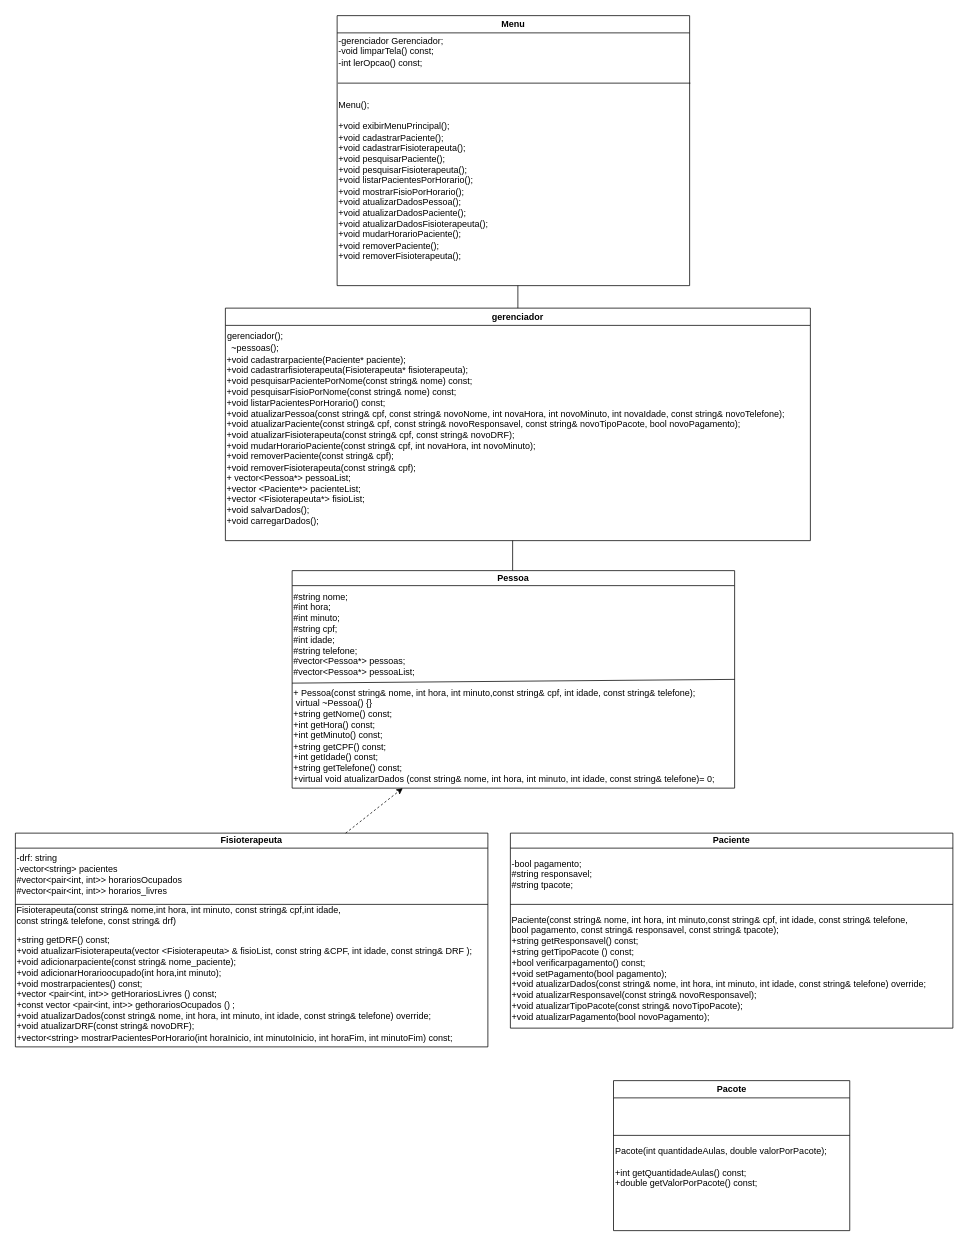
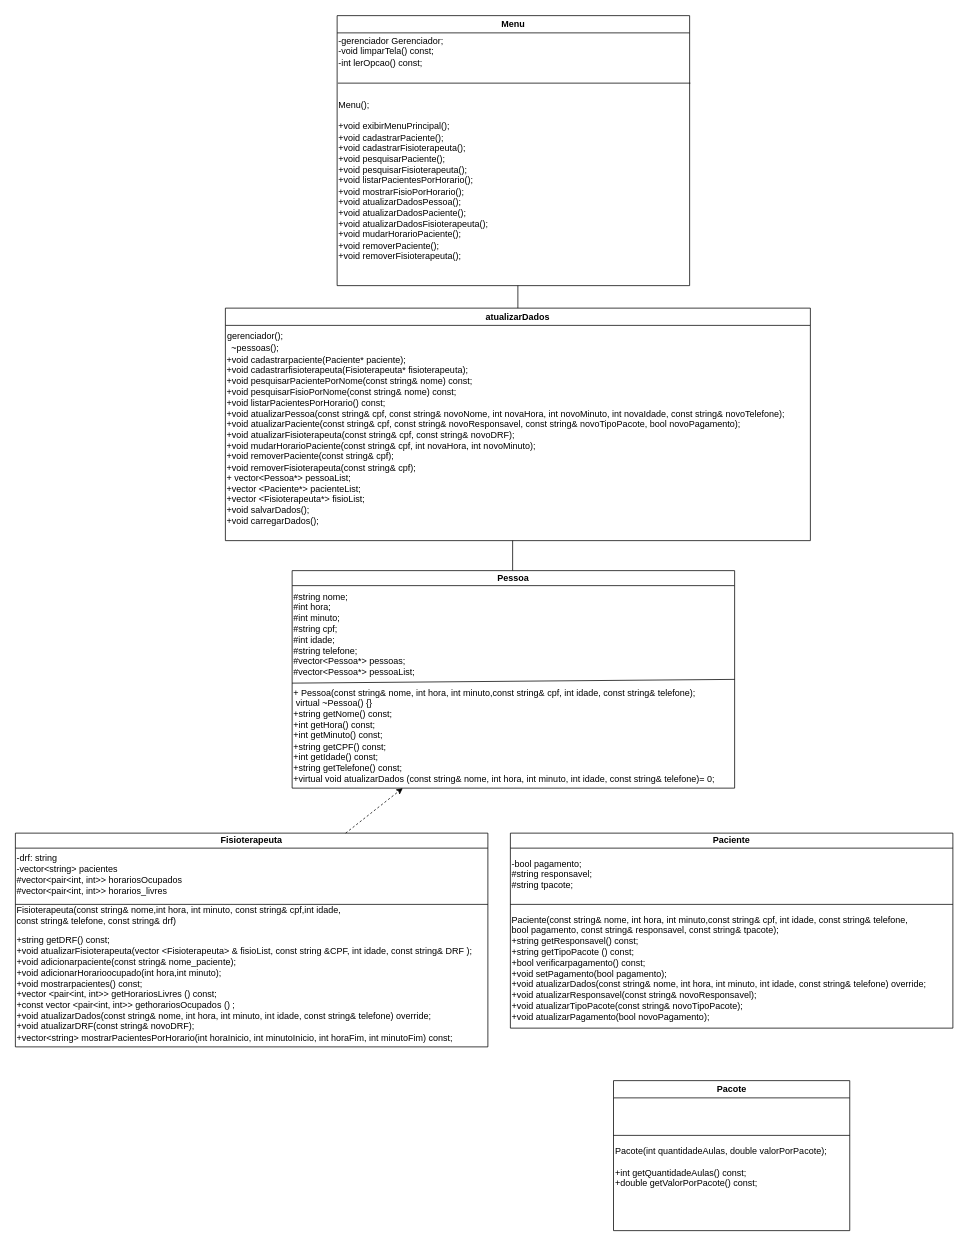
node "gerenciador": label "gerenciador" -> "atualizarDados"
